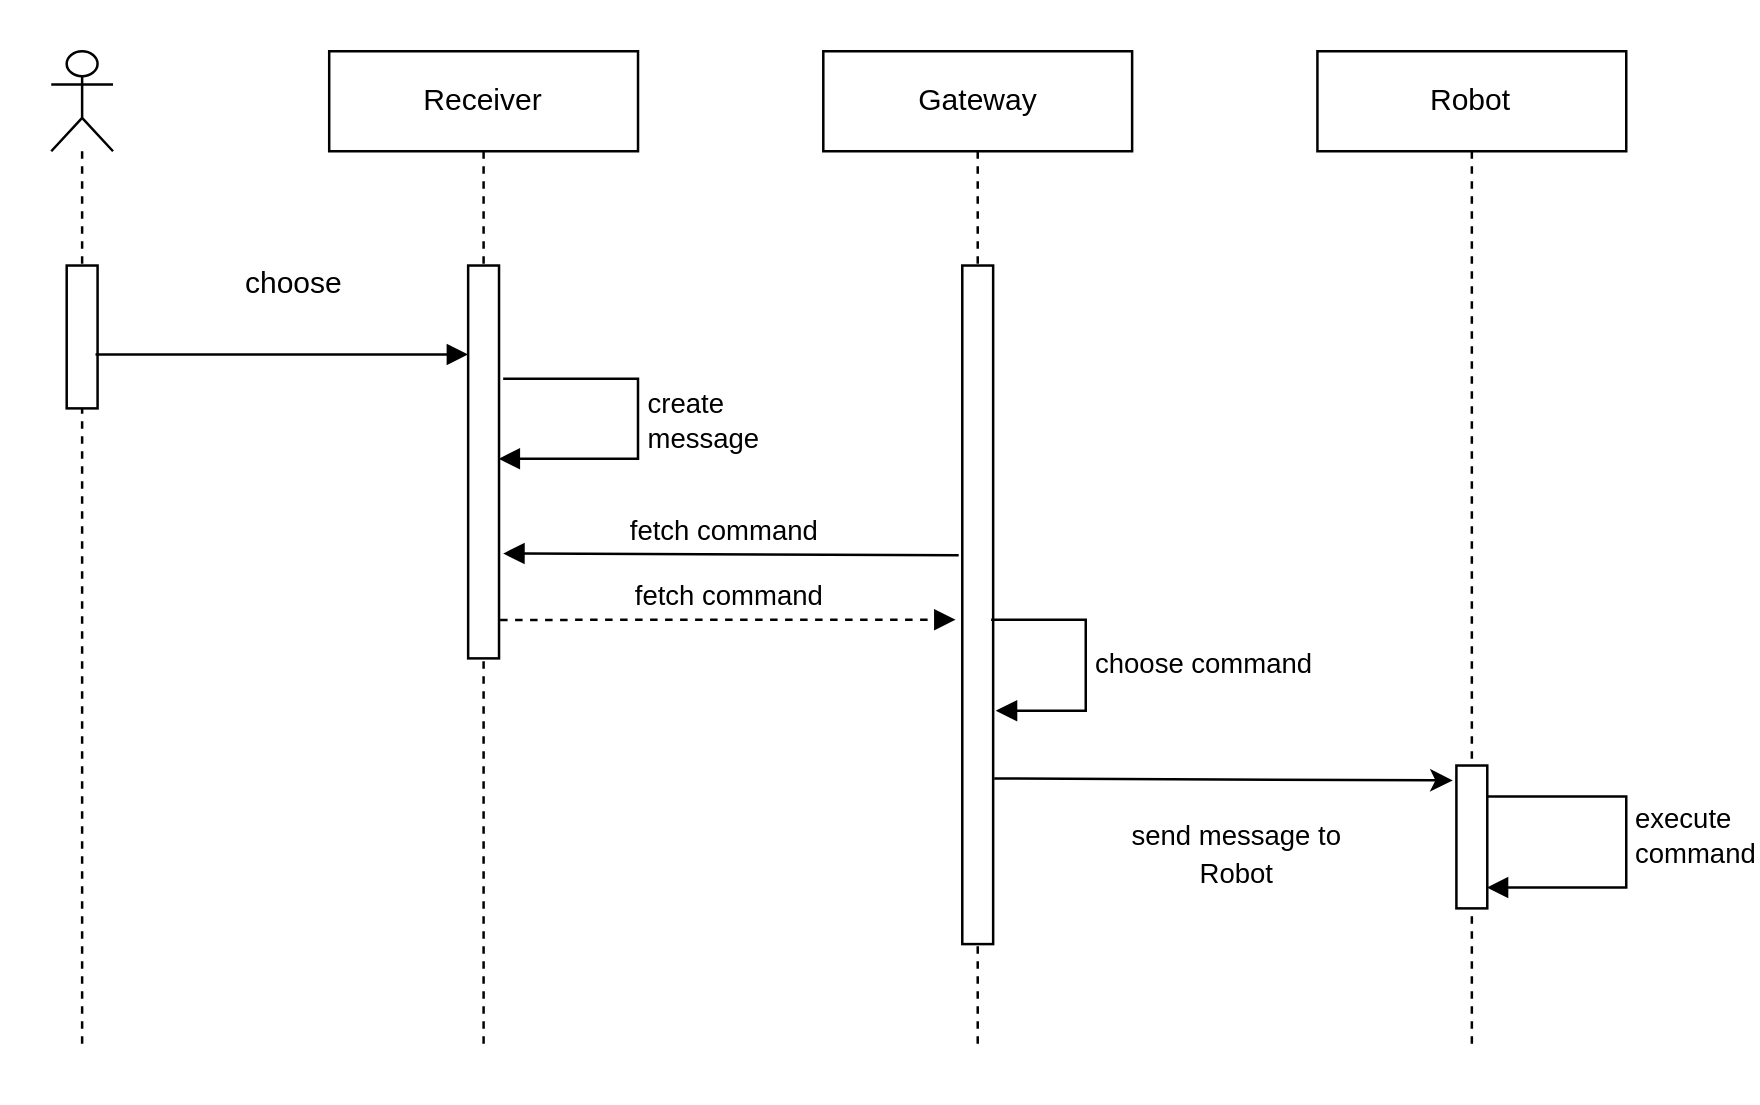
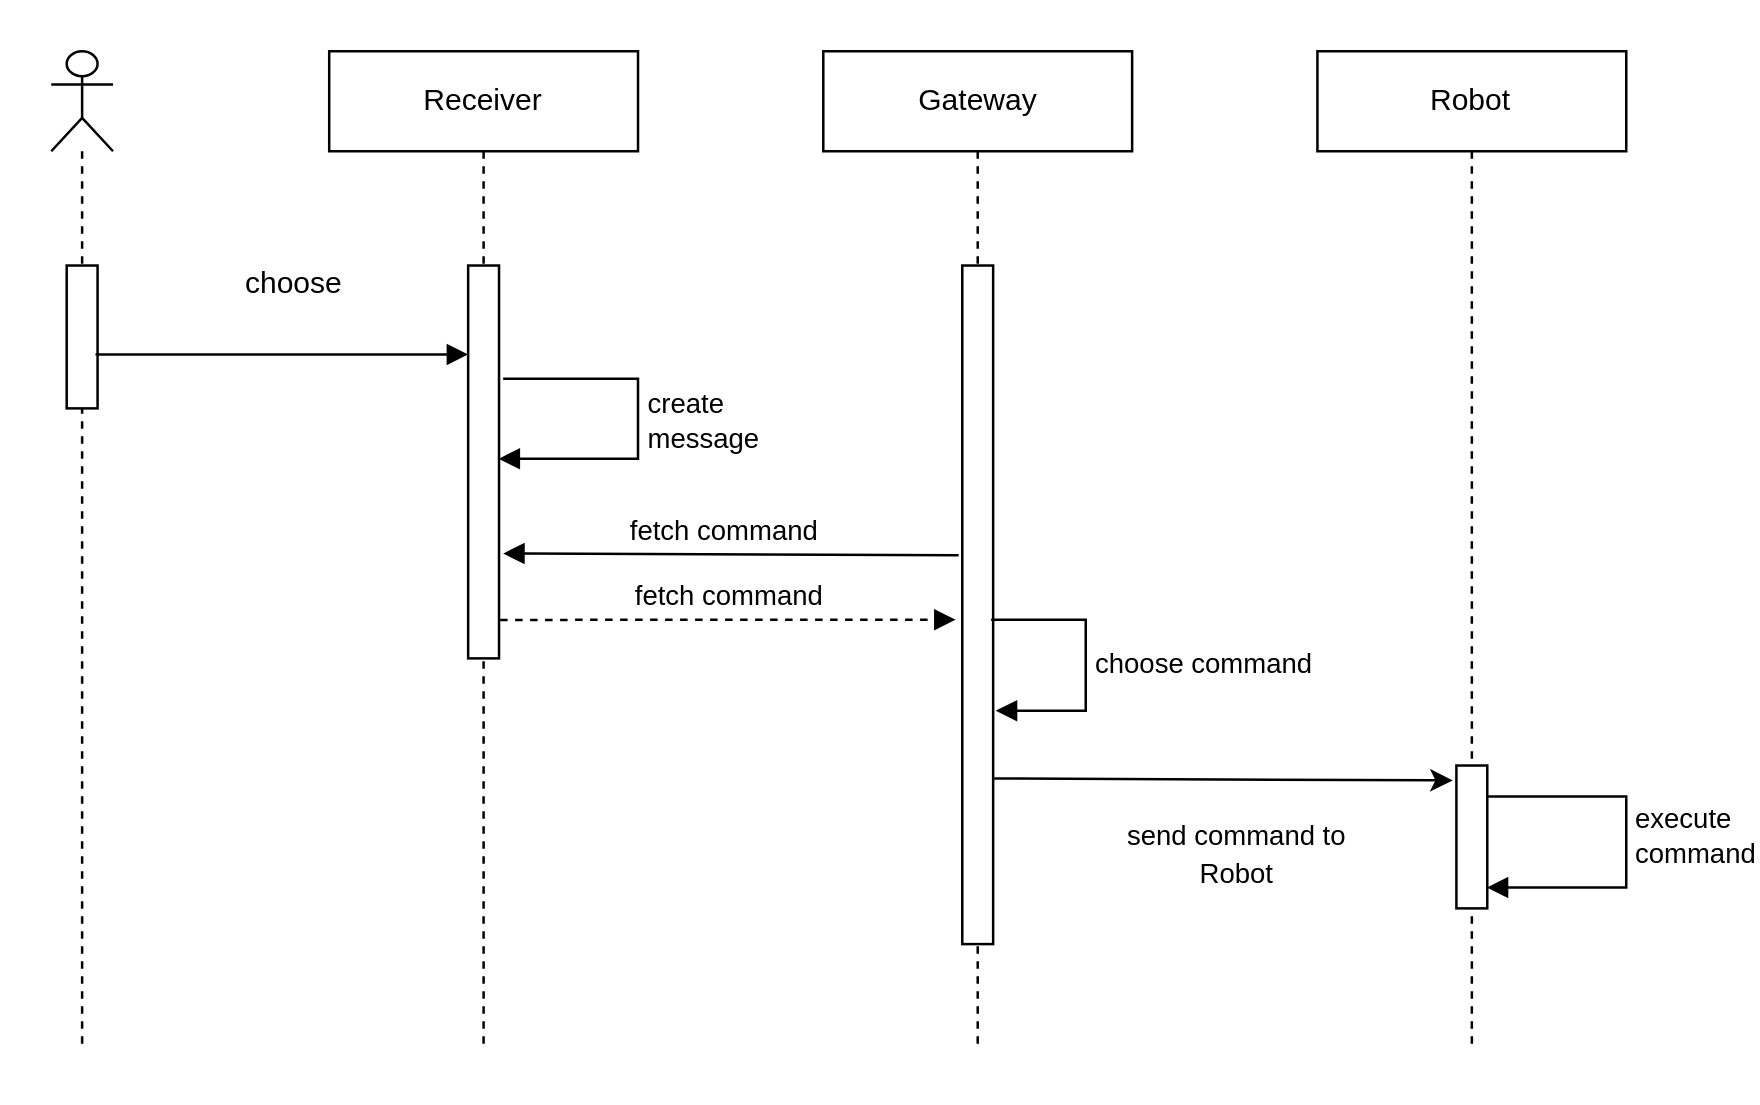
node "send message to Robot": label "send message to Robot" -> "send command to Robot"
